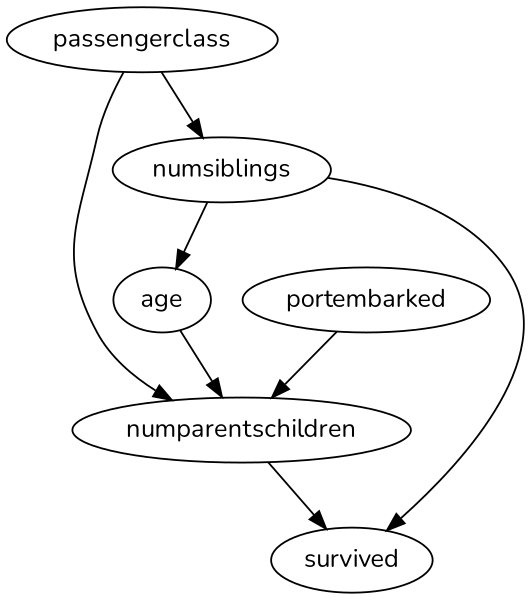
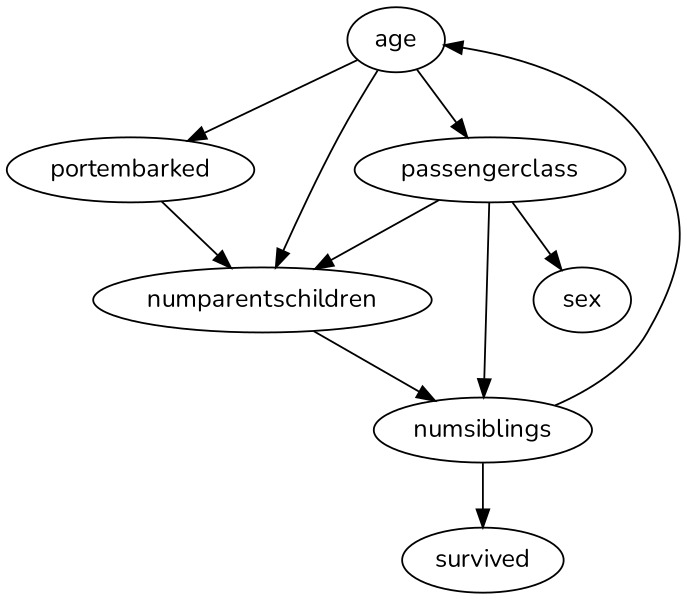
edge "age" -> "portembarked": added
edge "age" -> "passengerclass": added
node "sex": added
edge "numparentschildren" -> "survived": now "numparentschildren" -> "numsiblings"
